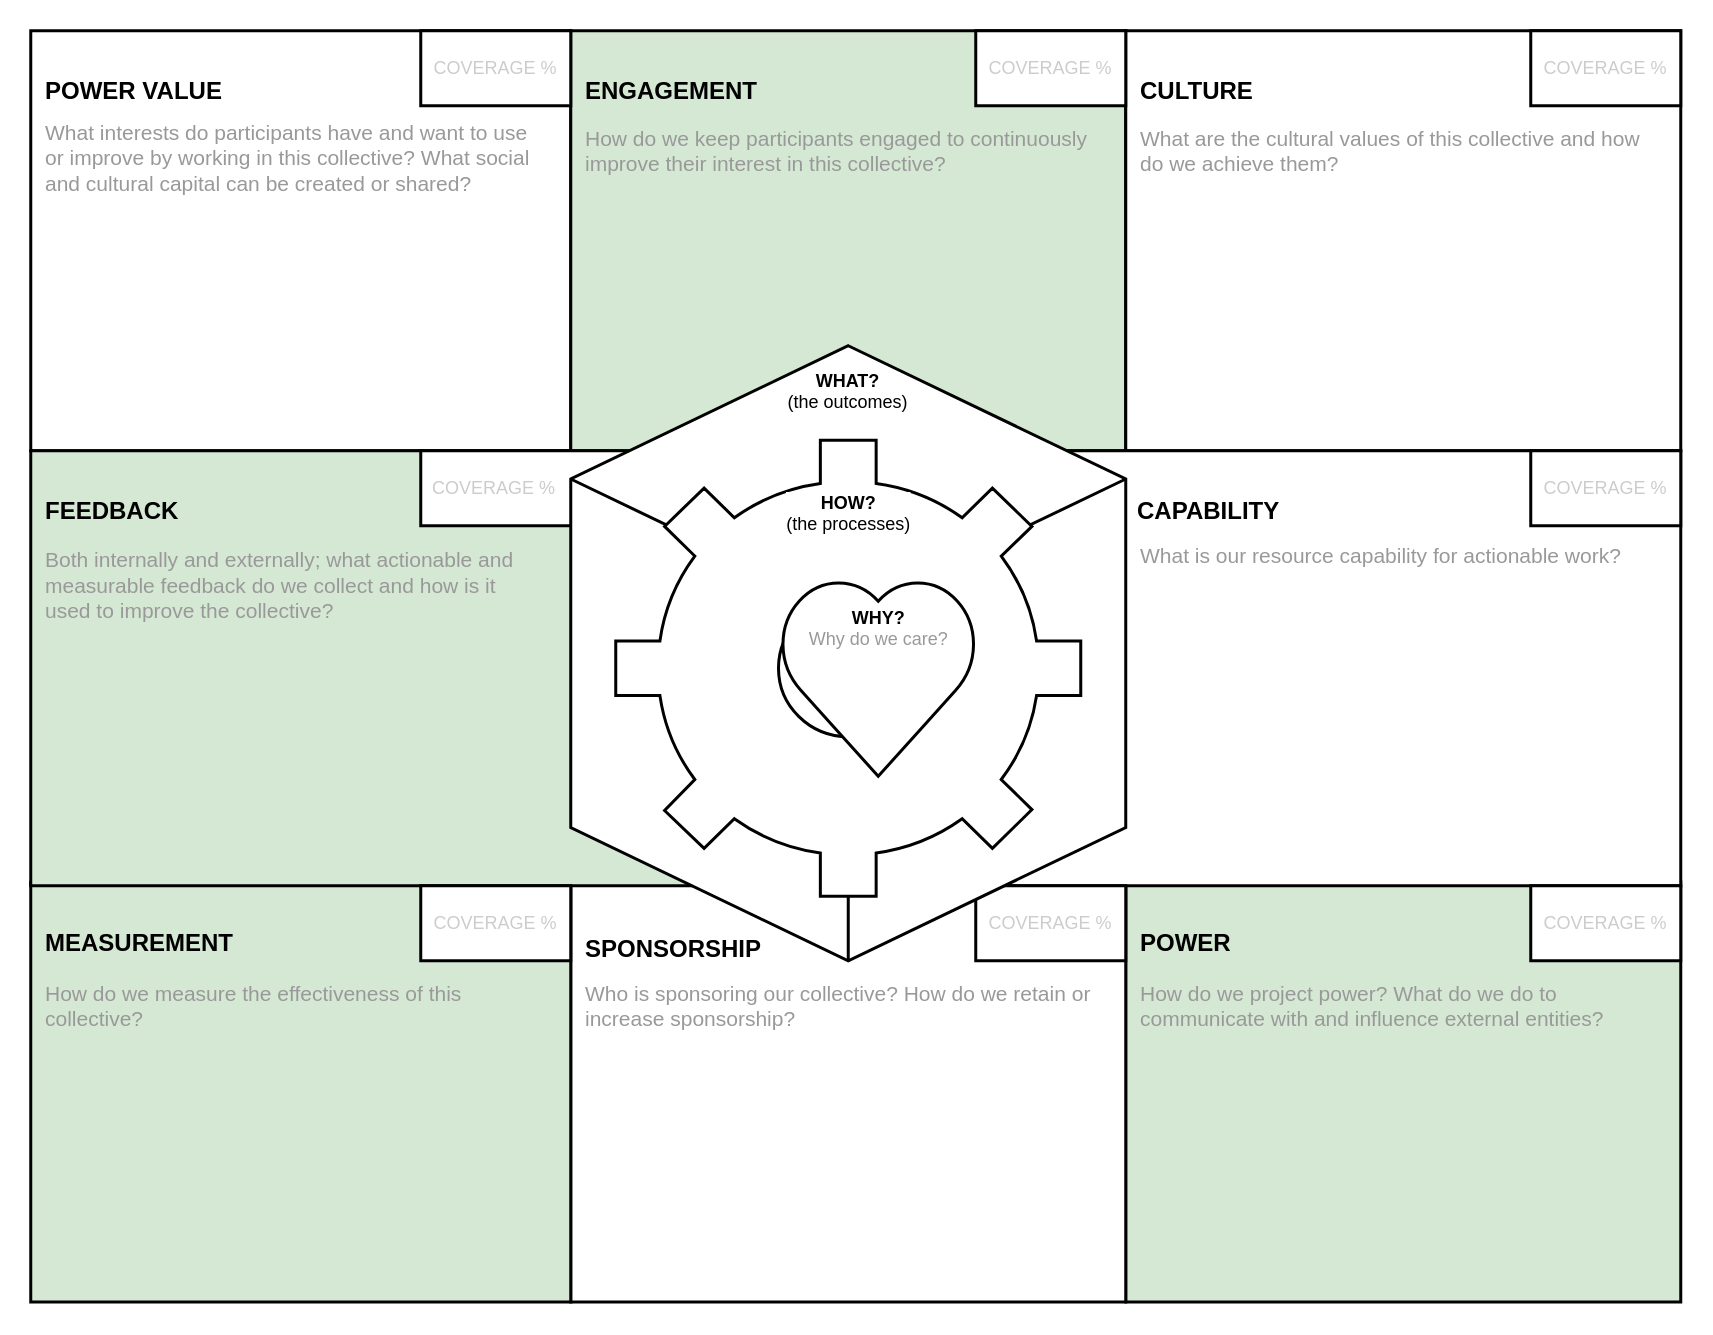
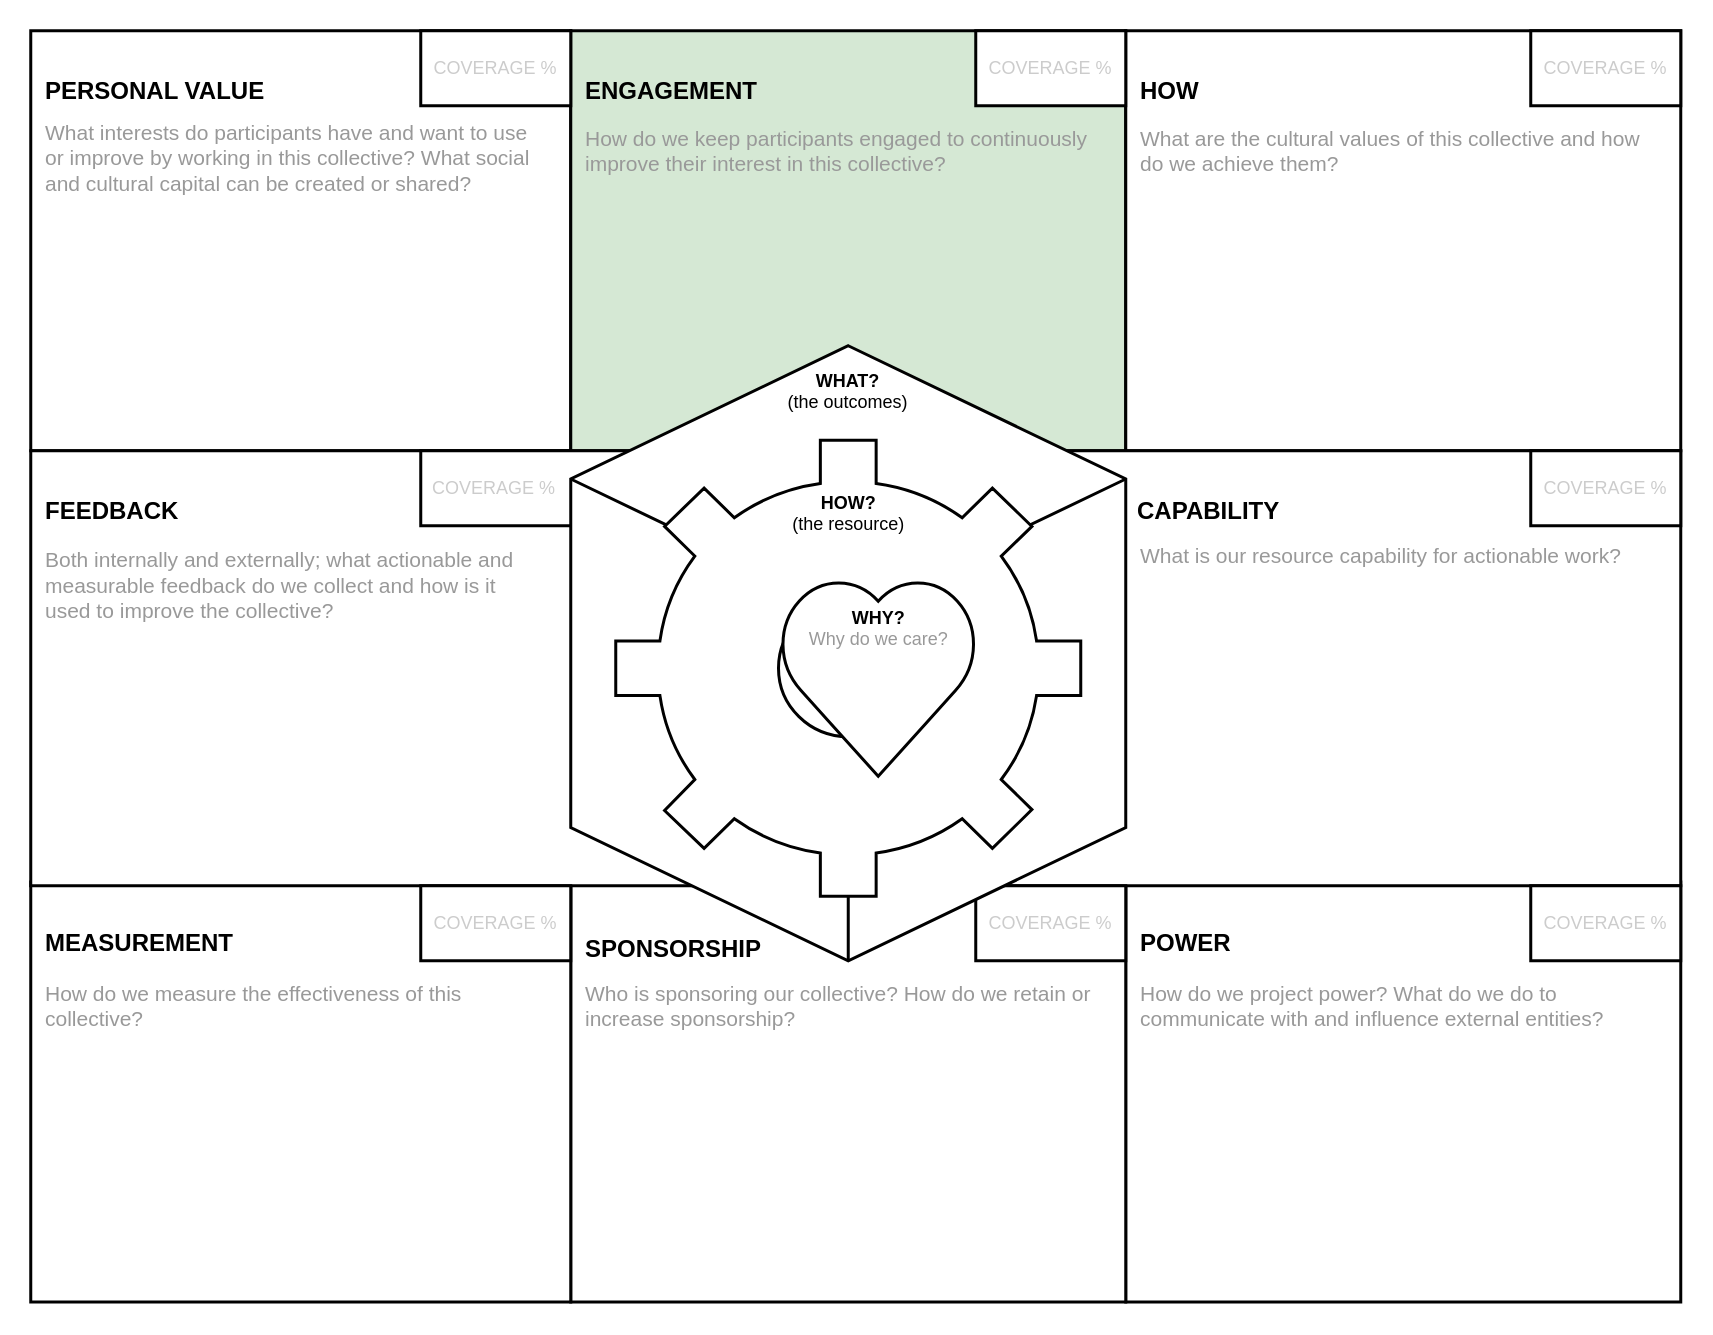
node "POWER VALUE": label "POWER VALUE" -> "PERSONAL VALUE"
node "CULTURE": label "CULTURE" -> "HOW"
node "HOW? (the processes)": label "HOW? (the processes)" -> "HOW? (the resource)"
node "FEEDBACK": fillcolor #d5e8d4 -> #ffffff
node "MEASUREMENT": fillcolor #d5e8d4 -> #ffffff
node "POWER": fillcolor #d5e8d4 -> #ffffff
